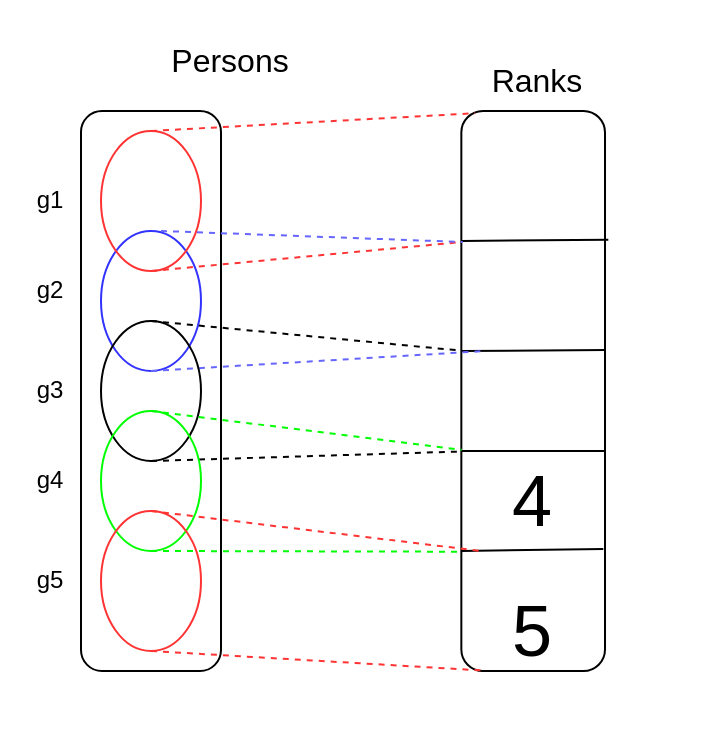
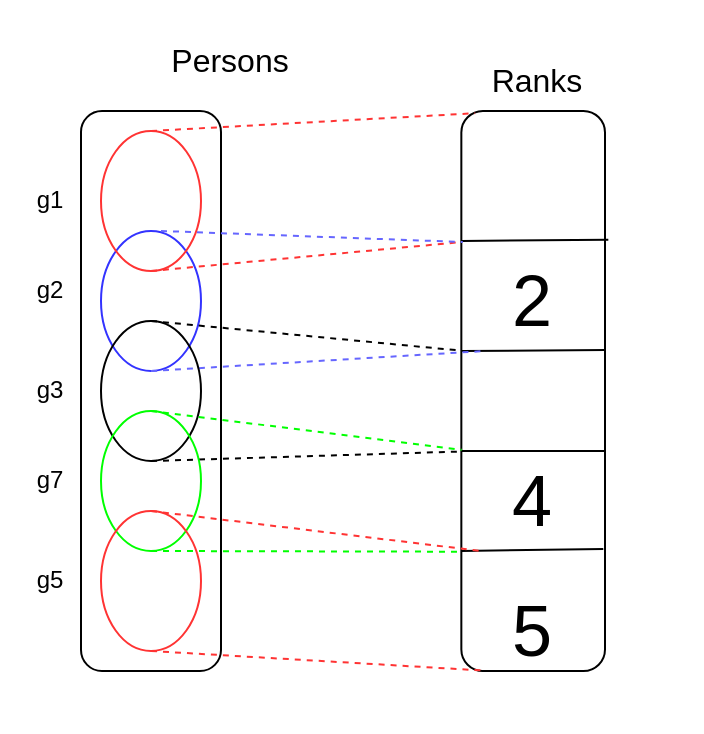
node "2": added
node "g4": label "g4" -> "g7"
